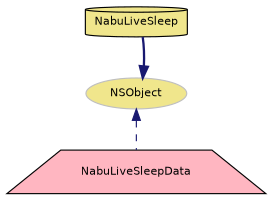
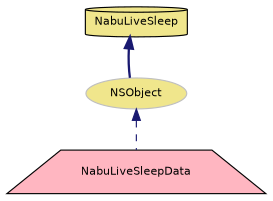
edge "NabuLiveSleep" -> "NSObject": reversed
